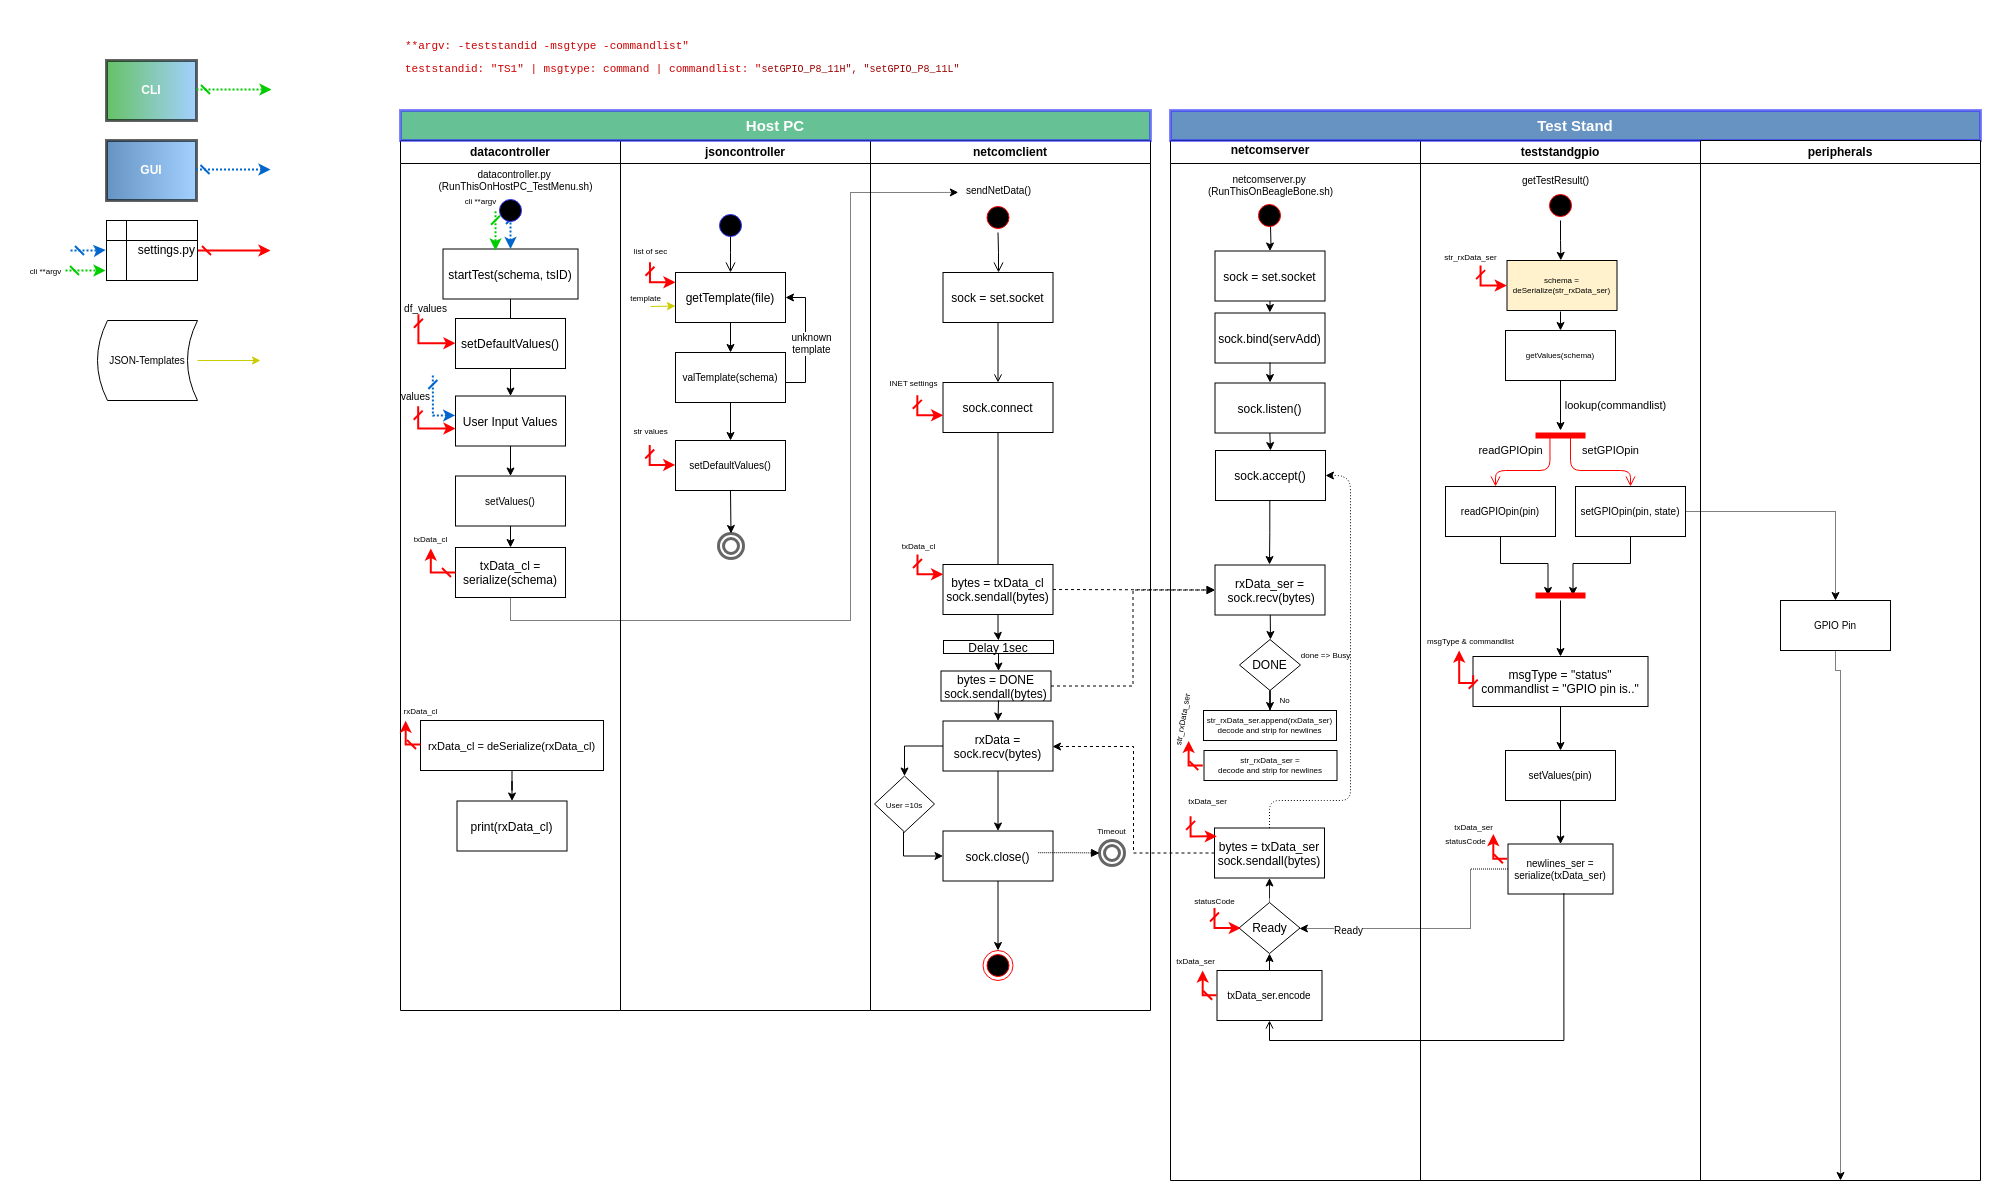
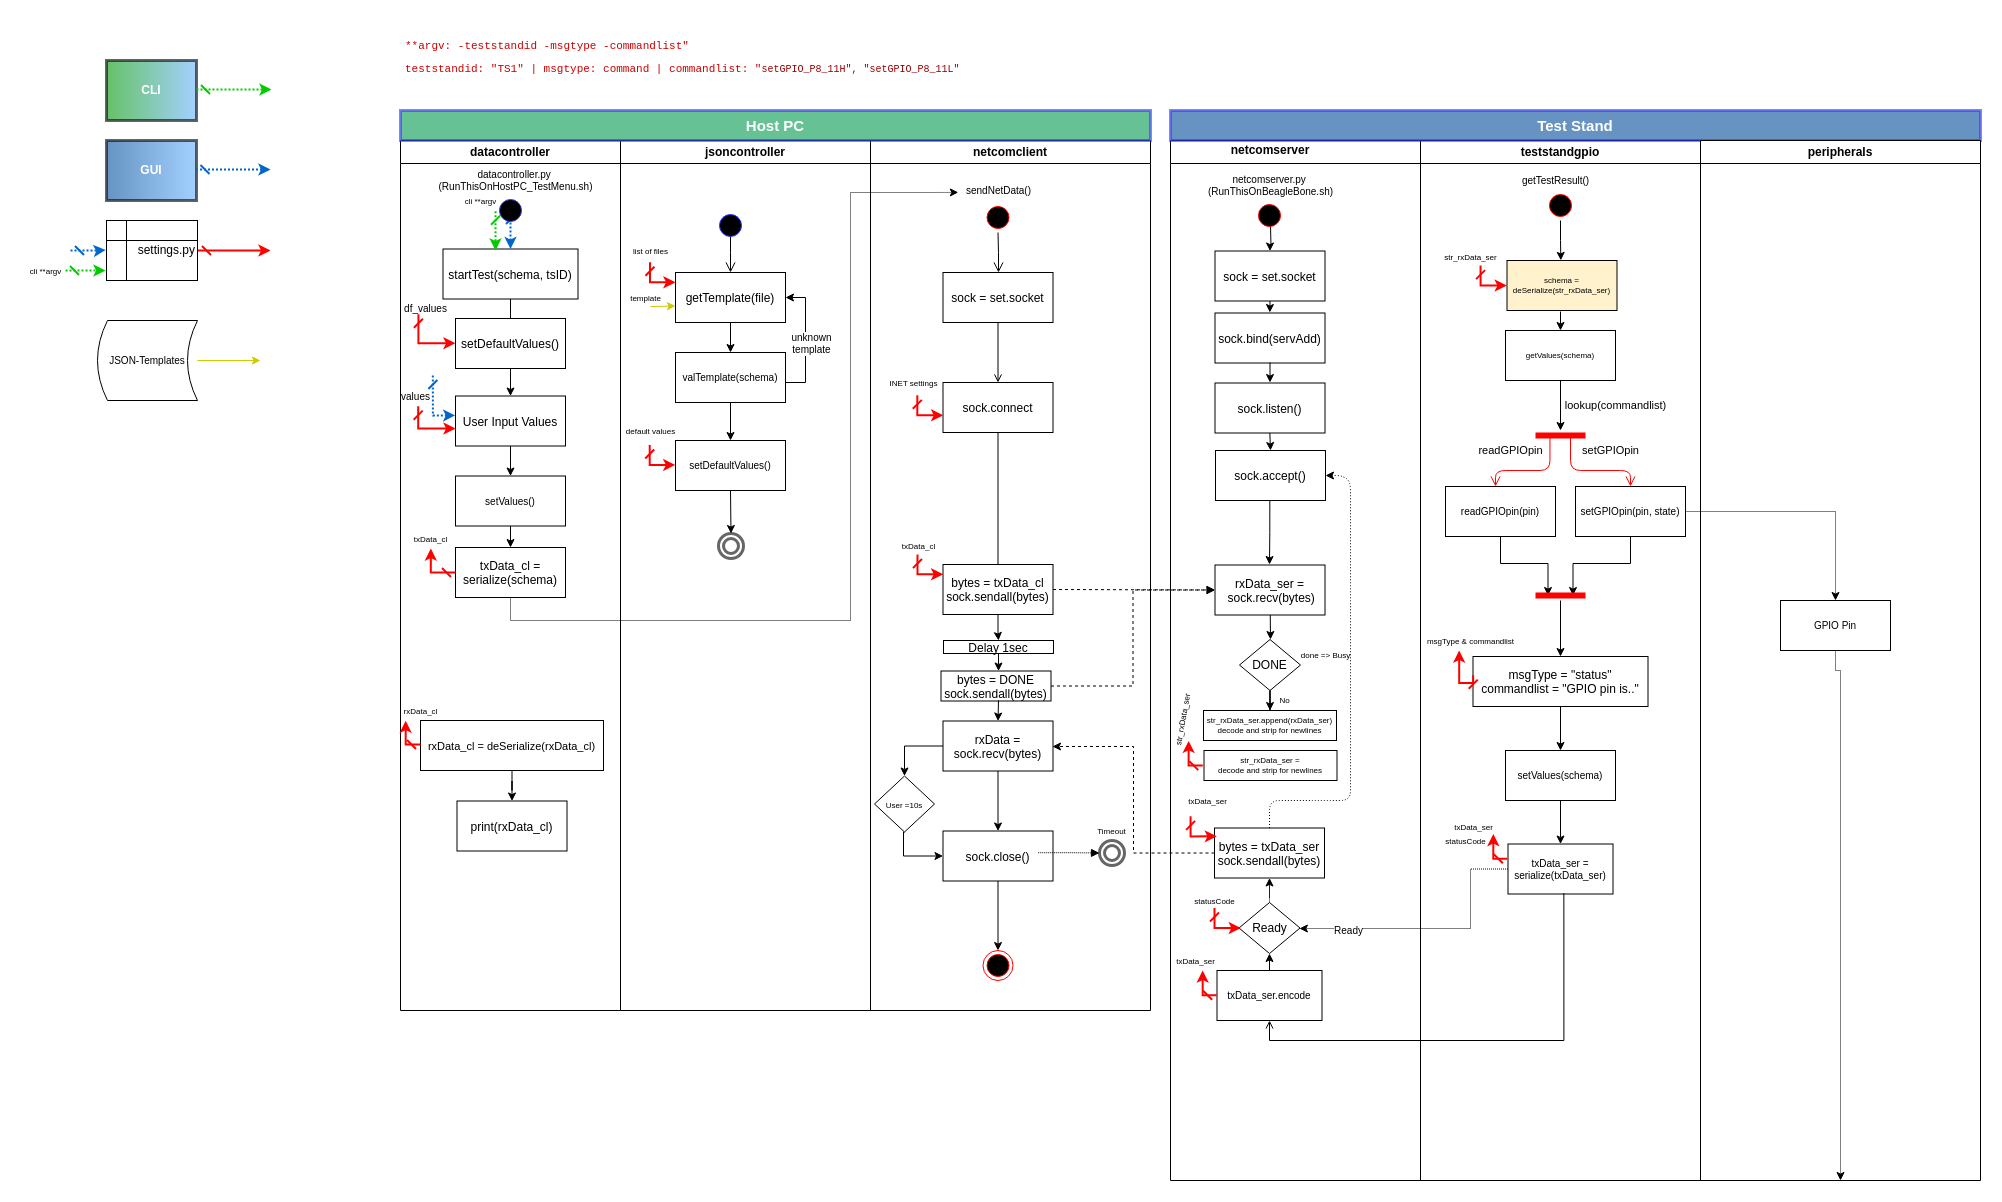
node "list of sec": label "list of sec" -> "list of files"
node "str values": label "str values" -> "default values"
node "setValues(pin)": label "setValues(pin)" -> "setValues(schema)"
node "newlines_ser = serialize(txData_ser)": label "newlines_ser = serialize(txData_ser)" -> "txData_ser = serialize(txData_ser)"
